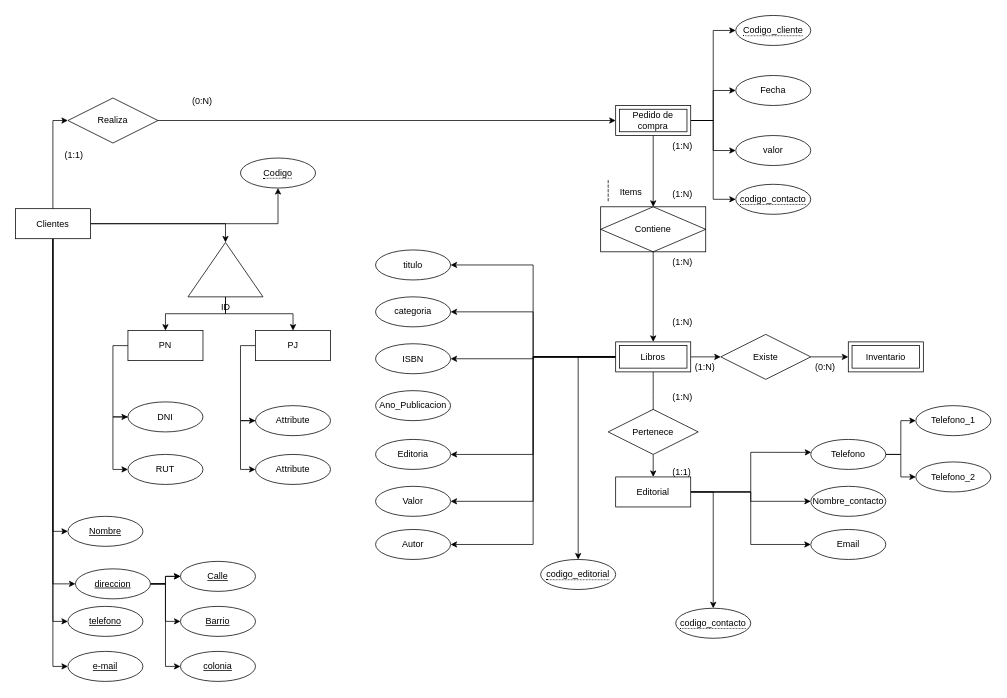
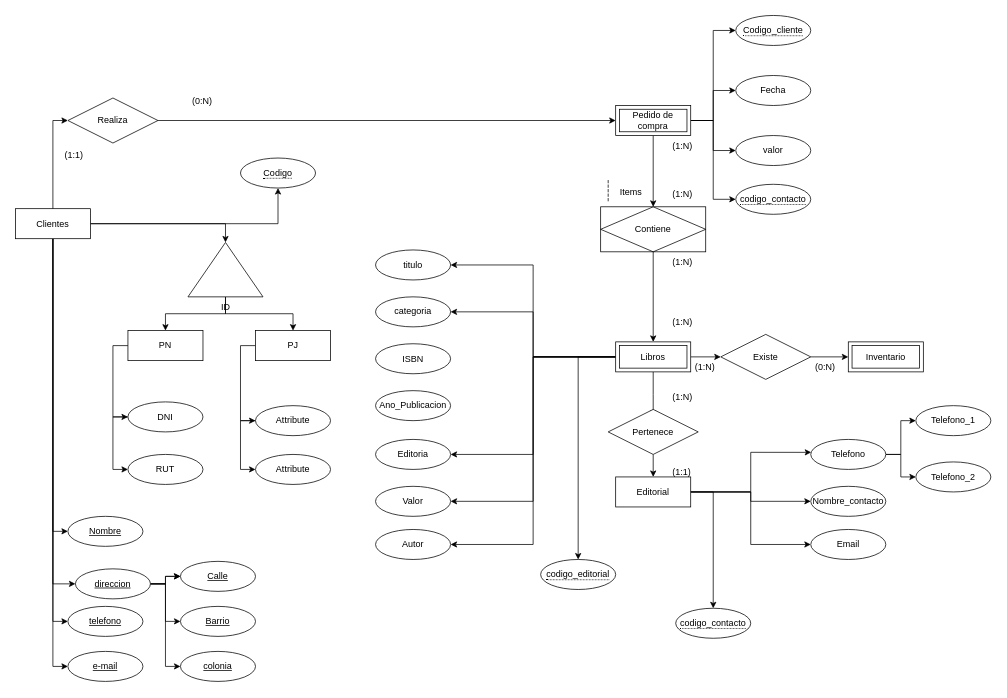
edge "Libros" -> "ISBN": removed
